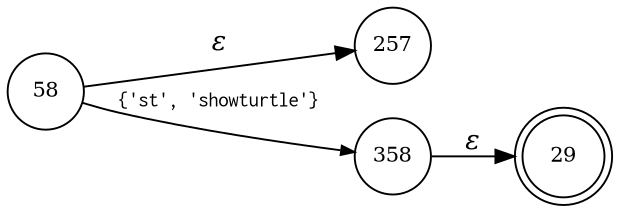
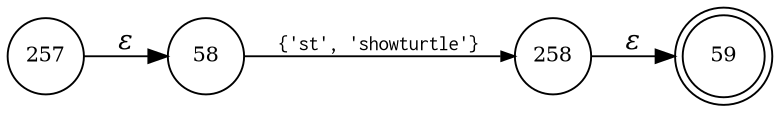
edge "58" -> "257": reversed
node "358": label "358" -> "258"
node "29": label "29" -> "59"
